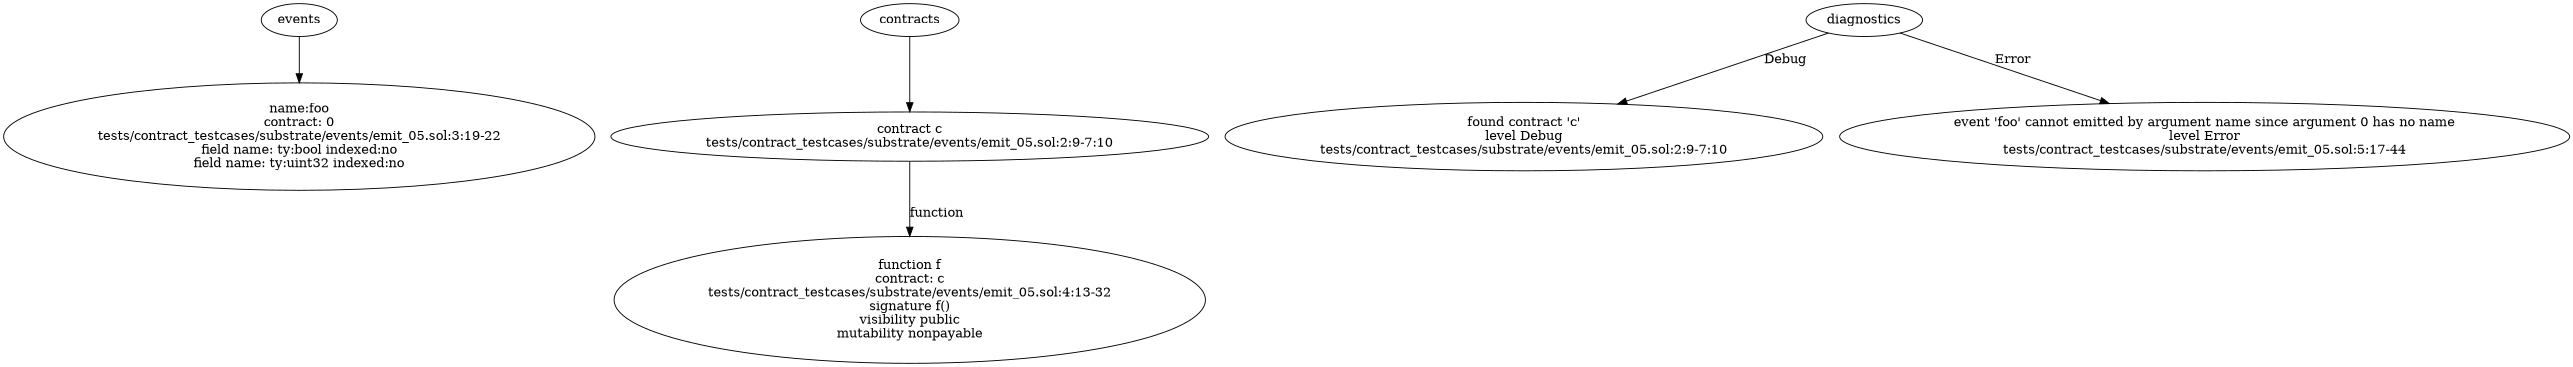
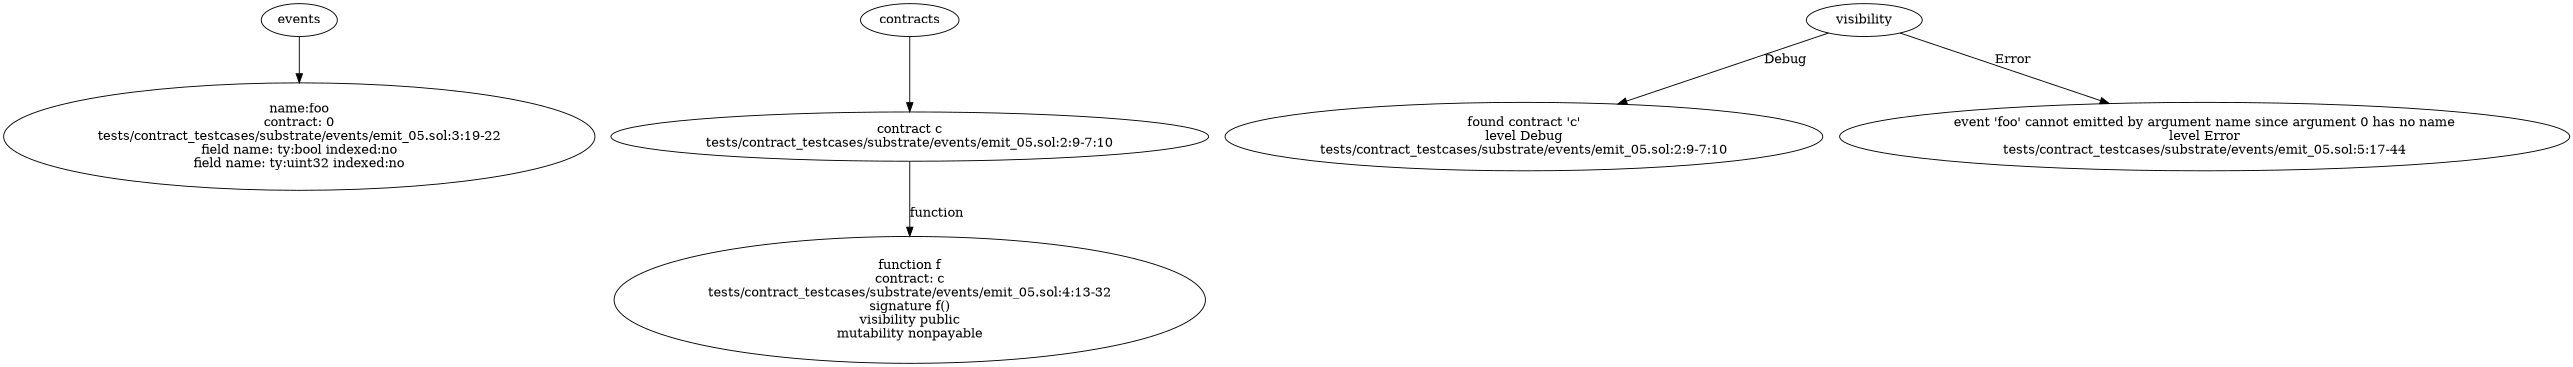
node "diagnostics": label "diagnostics" -> "visibility"
